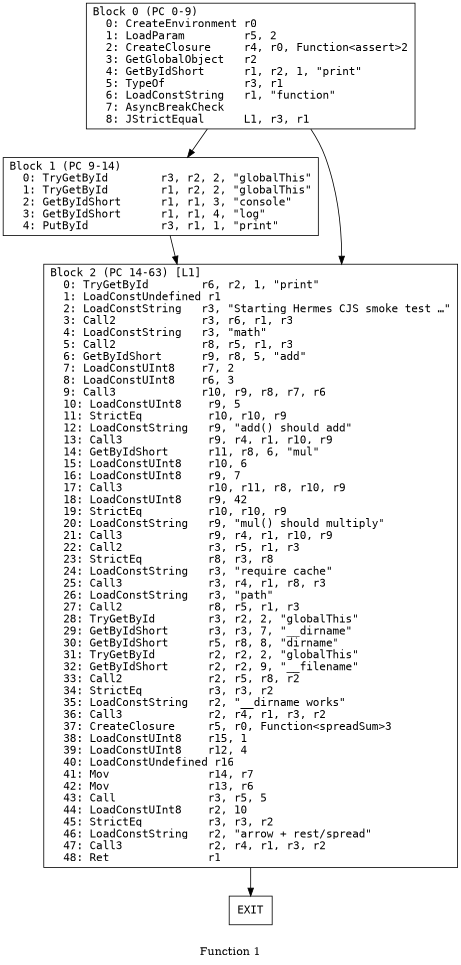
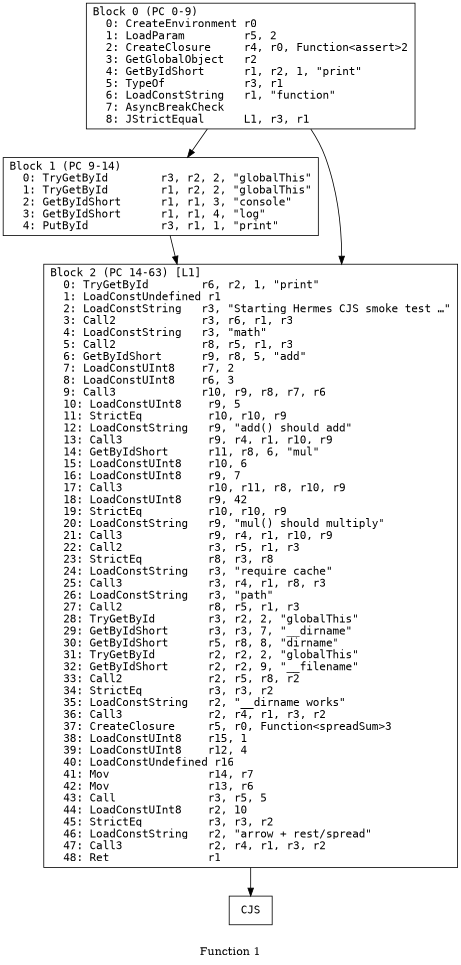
node "EXIT": label "EXIT" -> "CJS"
